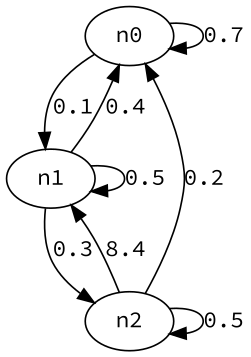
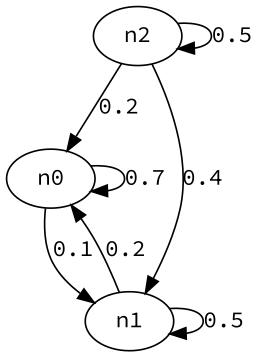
edge "n1" -> "n0": label "0.4" -> "0.2"
edge "n2" -> "n1": label "8.4" -> "0.4"
edge "n1" -> "n2": removed, label "0.3"
